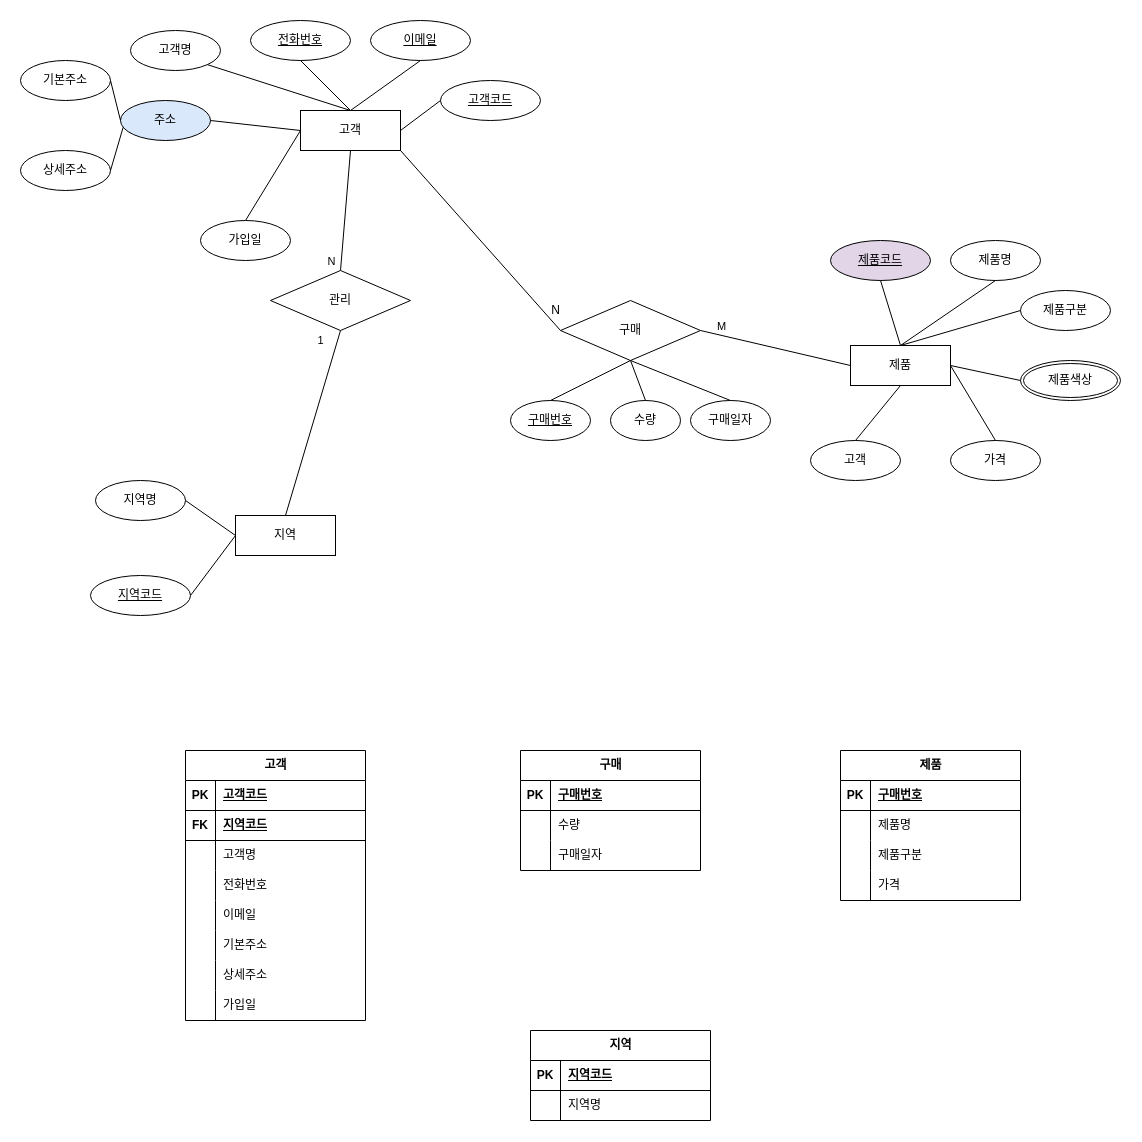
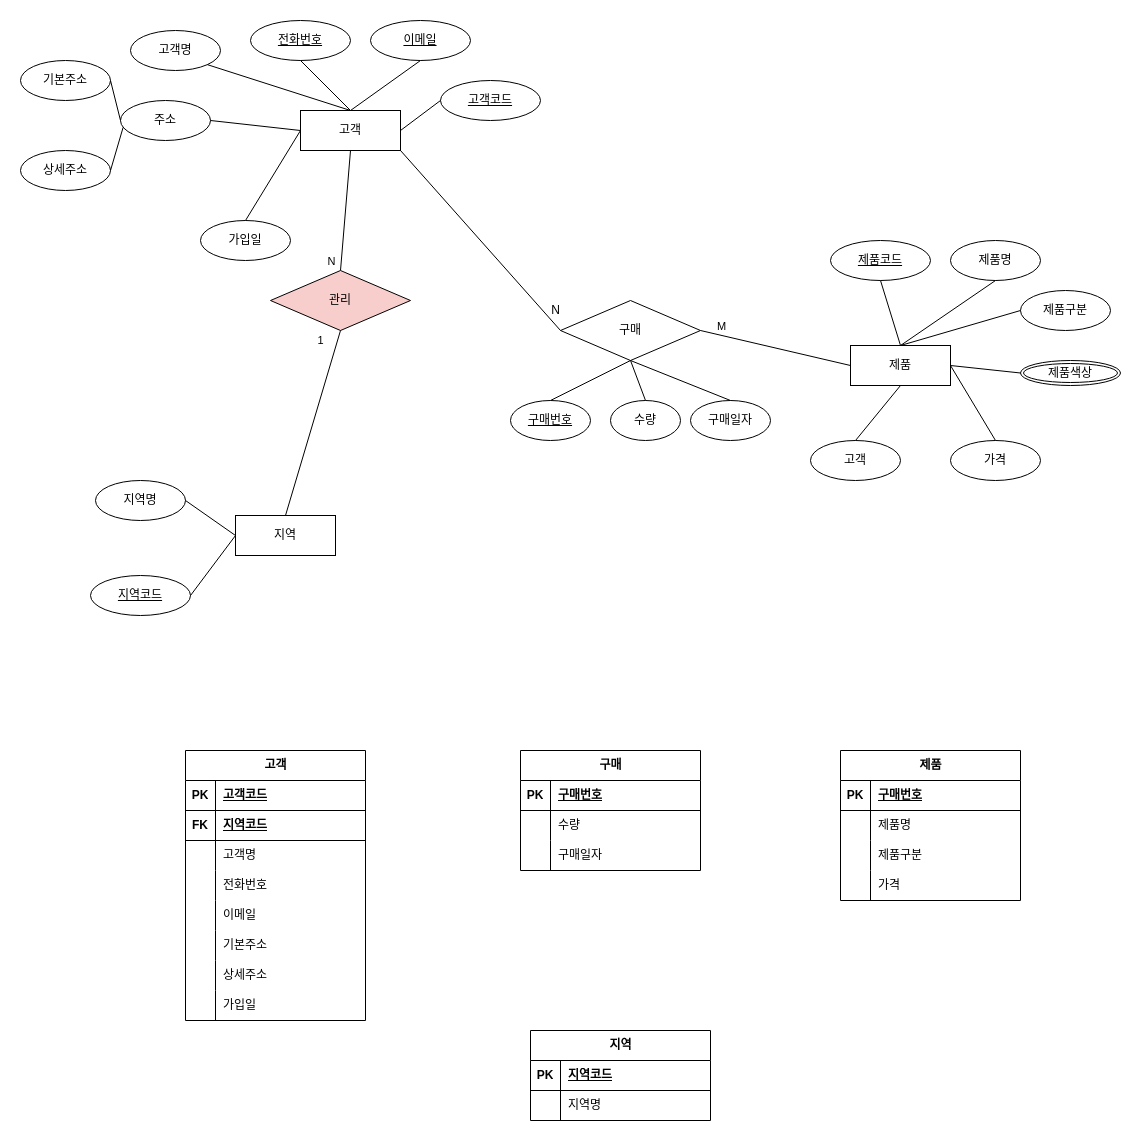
node "주소": fillcolor #dae8fc -> #ffffff
node "제품코드": fillcolor #e1d5e7 -> #ffffff
node "관리": fillcolor #ffffff -> #f8cecc
node "제품색상": size 100x40 -> 100x25
